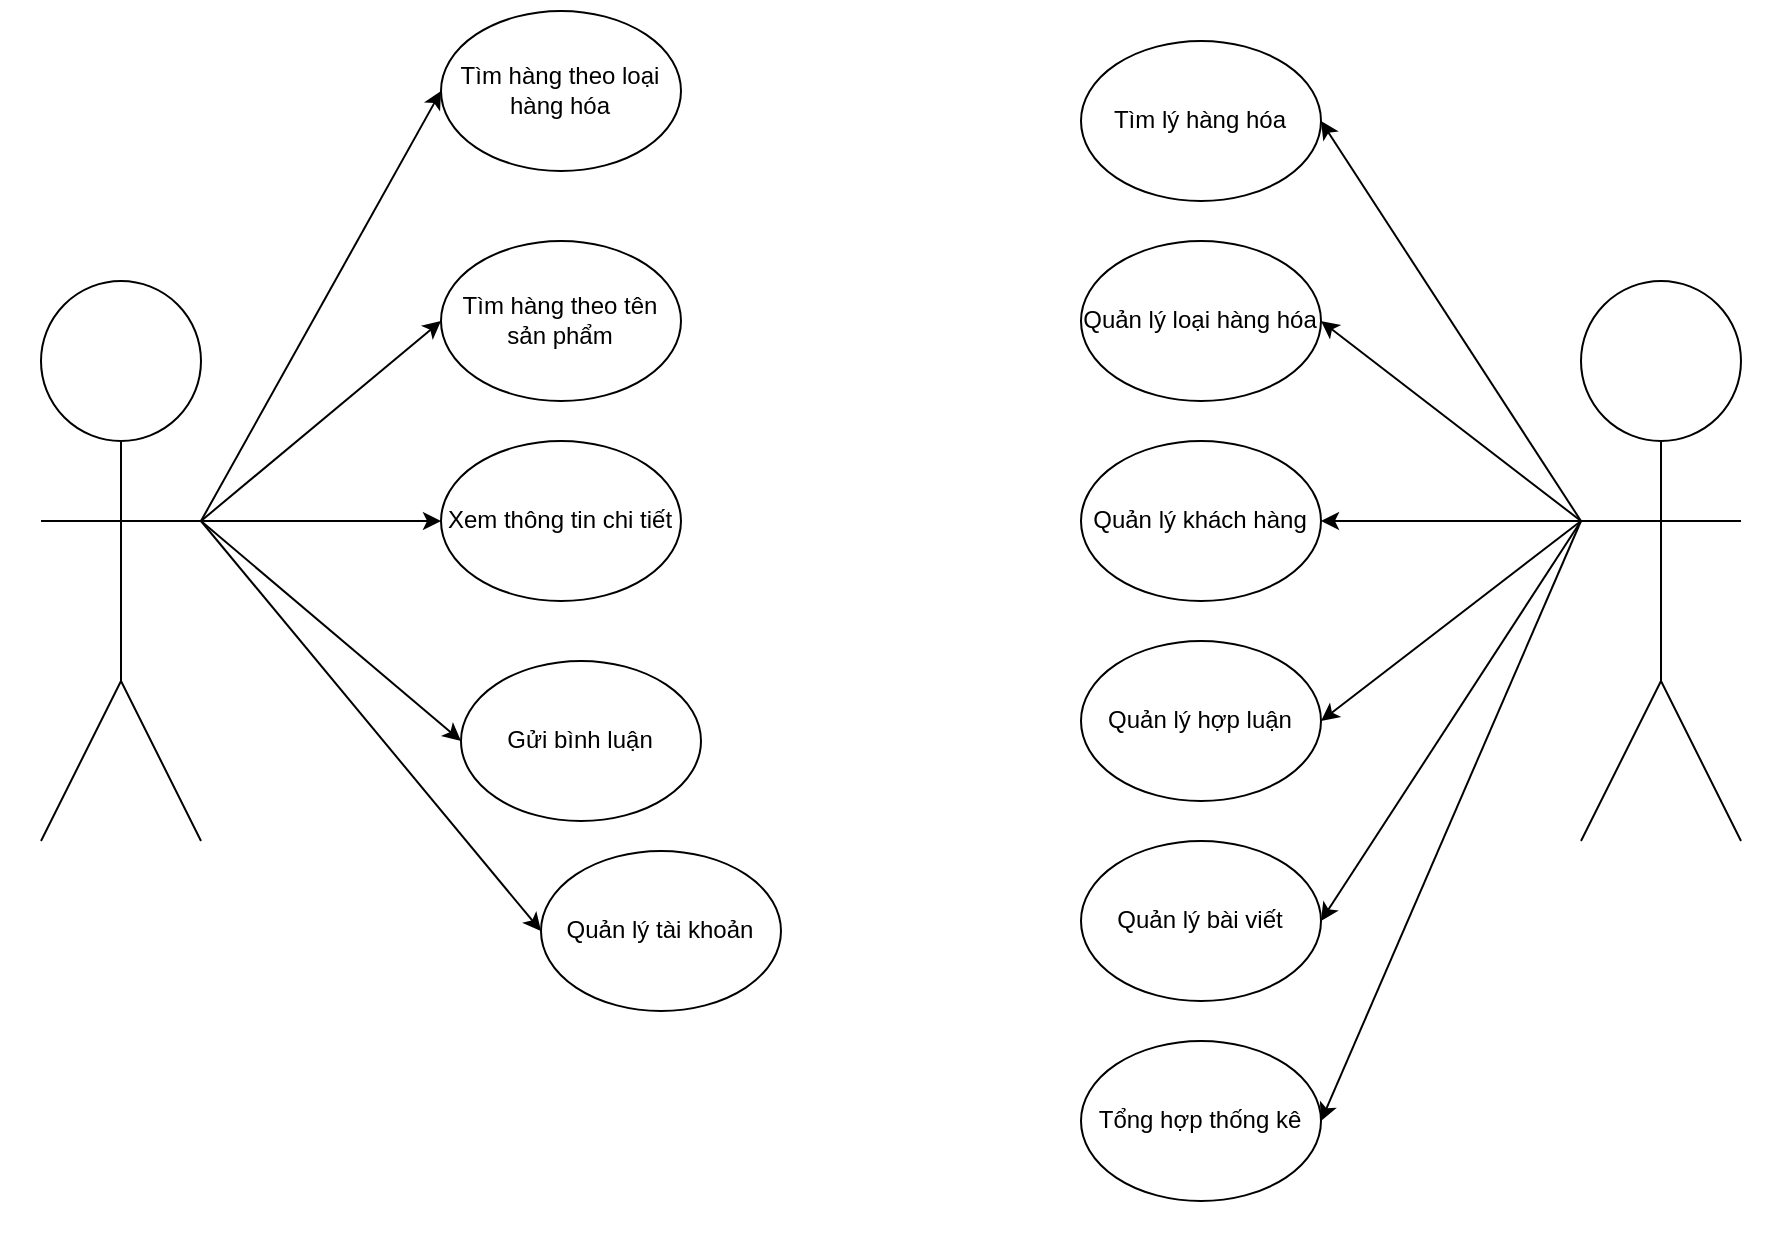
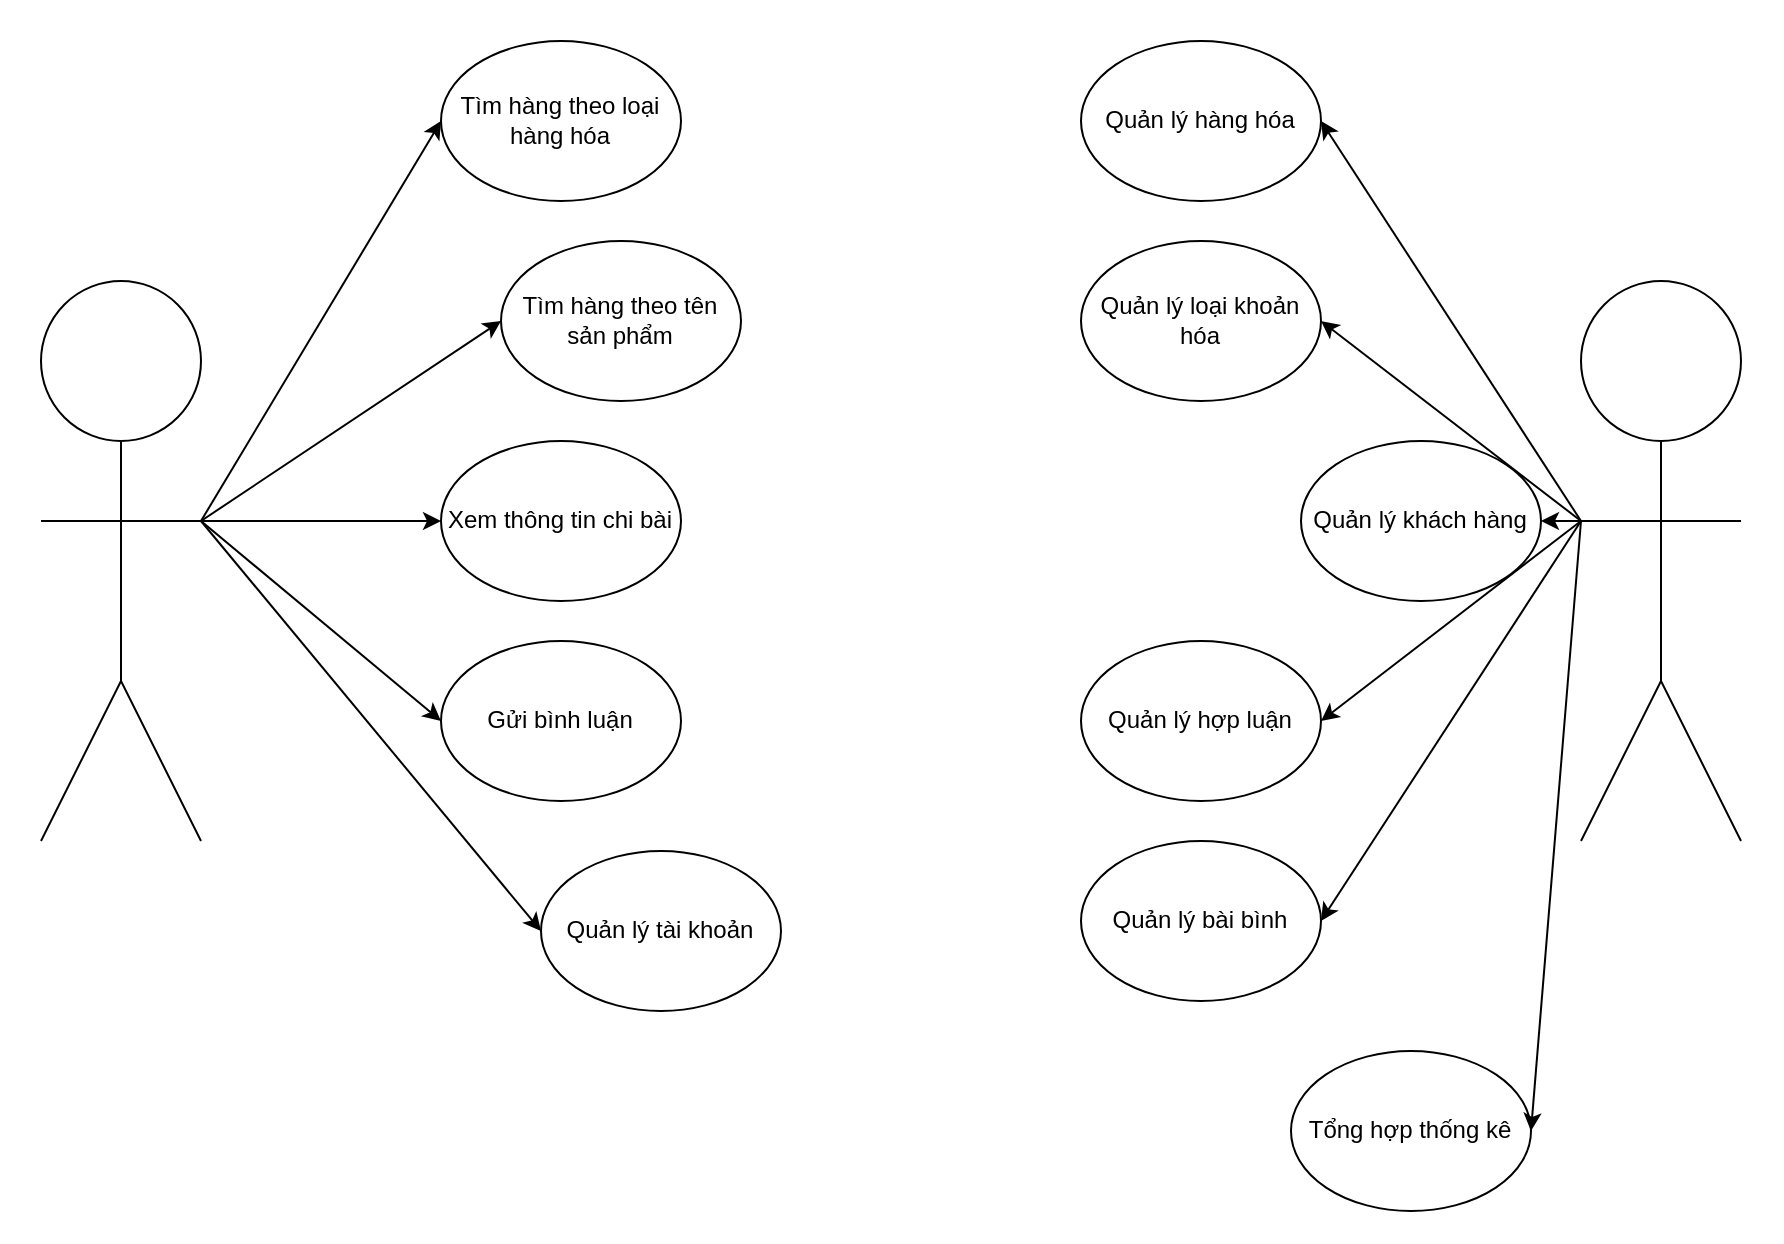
node "Tìm hàng theo loại hàng hóa": moved (561, 91) -> (561, 121)
node "Tìm lý hàng hóa": label "Tìm lý hàng hóa" -> "Quản lý hàng hóa"
node "Tìm hàng theo tên sản phẩm": moved (561, 321) -> (621, 321)
node "Quản lý loại hàng hóa": label "Quản lý loại hàng hóa" -> "Quản lý loại khoản hóa"
node "Xem thông tin chi tiết": label "Xem thông tin chi tiết" -> "Xem thông tin chi bài"
node "Quản lý khách hàng": moved (1201, 521) -> (1421, 521)
node "Gửi bình luận": moved (581, 741) -> (561, 721)
node "Quản lý bài viết": label "Quản lý bài viết" -> "Quản lý bài bình"
node "Tổng hợp thống kê": moved (1201, 1121) -> (1411, 1131)
